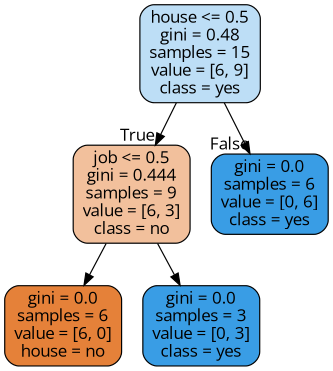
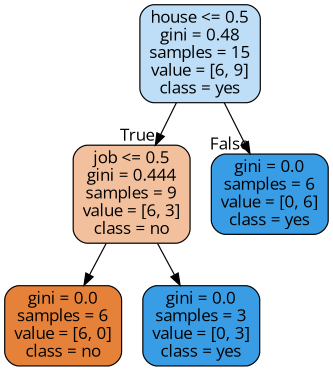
node "gini = 0.0 samples = 6 value = [6, 0] house = no": label "gini = 0.0 samples = 6 value = [6, 0] house = no" -> "gini = 0.0 samples = 6 value = [6, 0] class = no"
